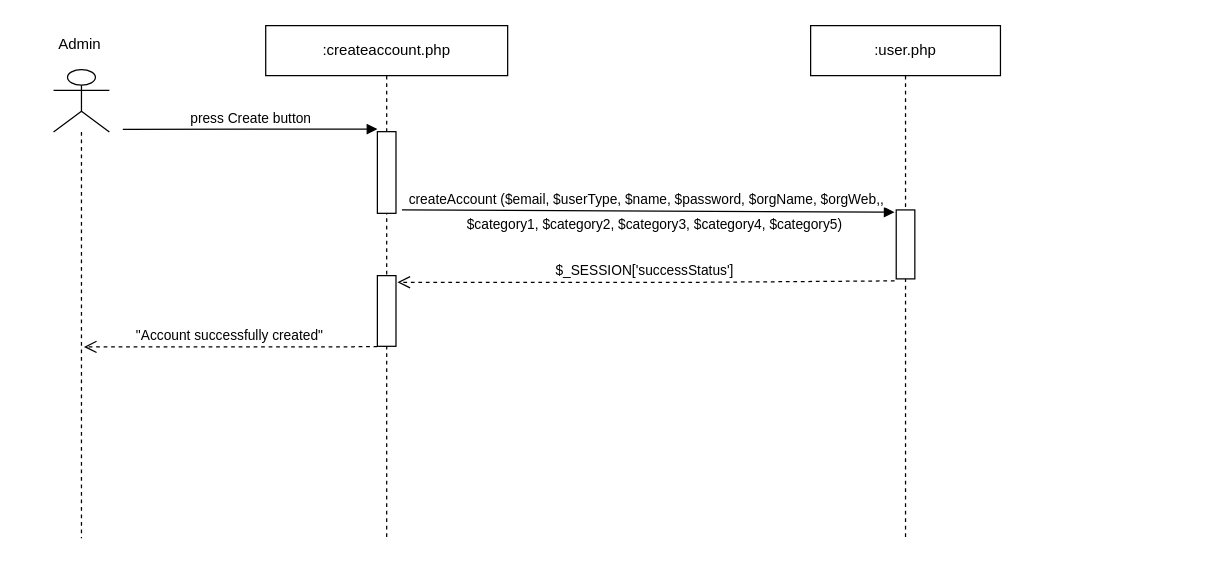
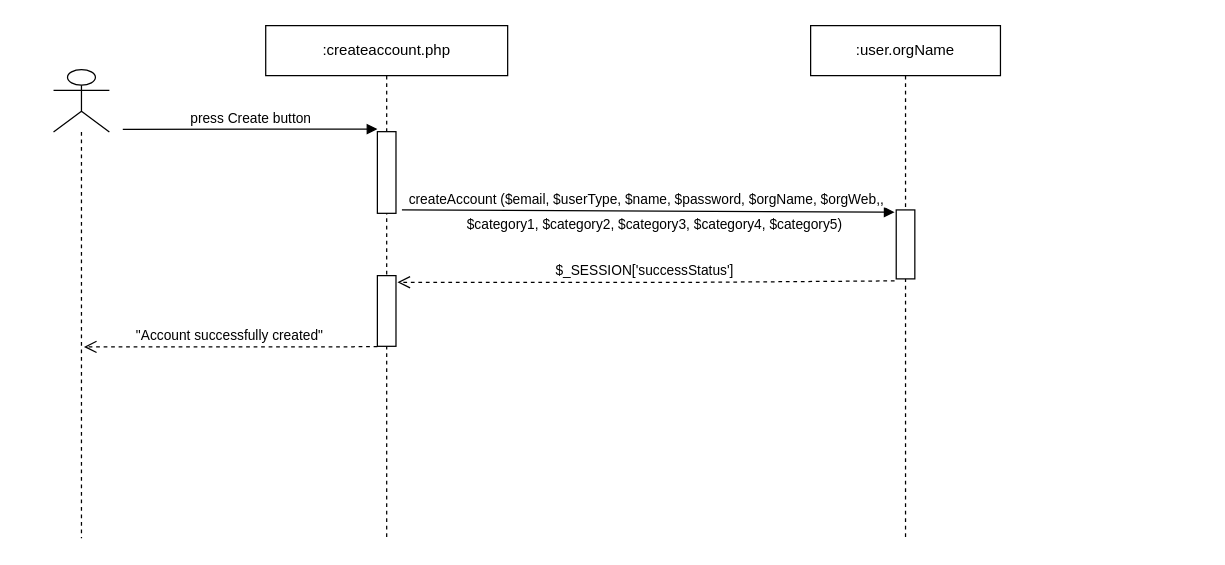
node "Admin": removed
node ":user.php": label ":user.php" -> ":user.orgName"
